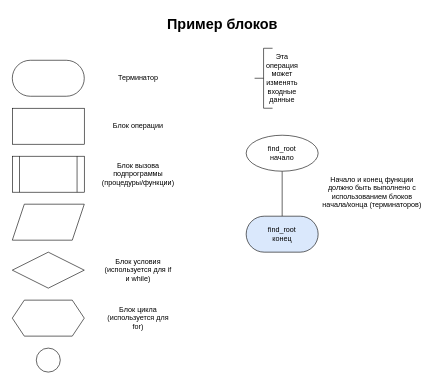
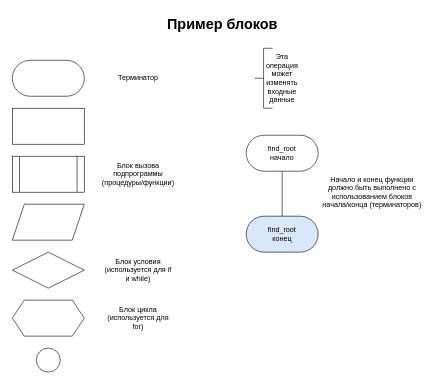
node "Блок операции": removed
node "find_root начало": shape ellipse -> rounded rectangle
